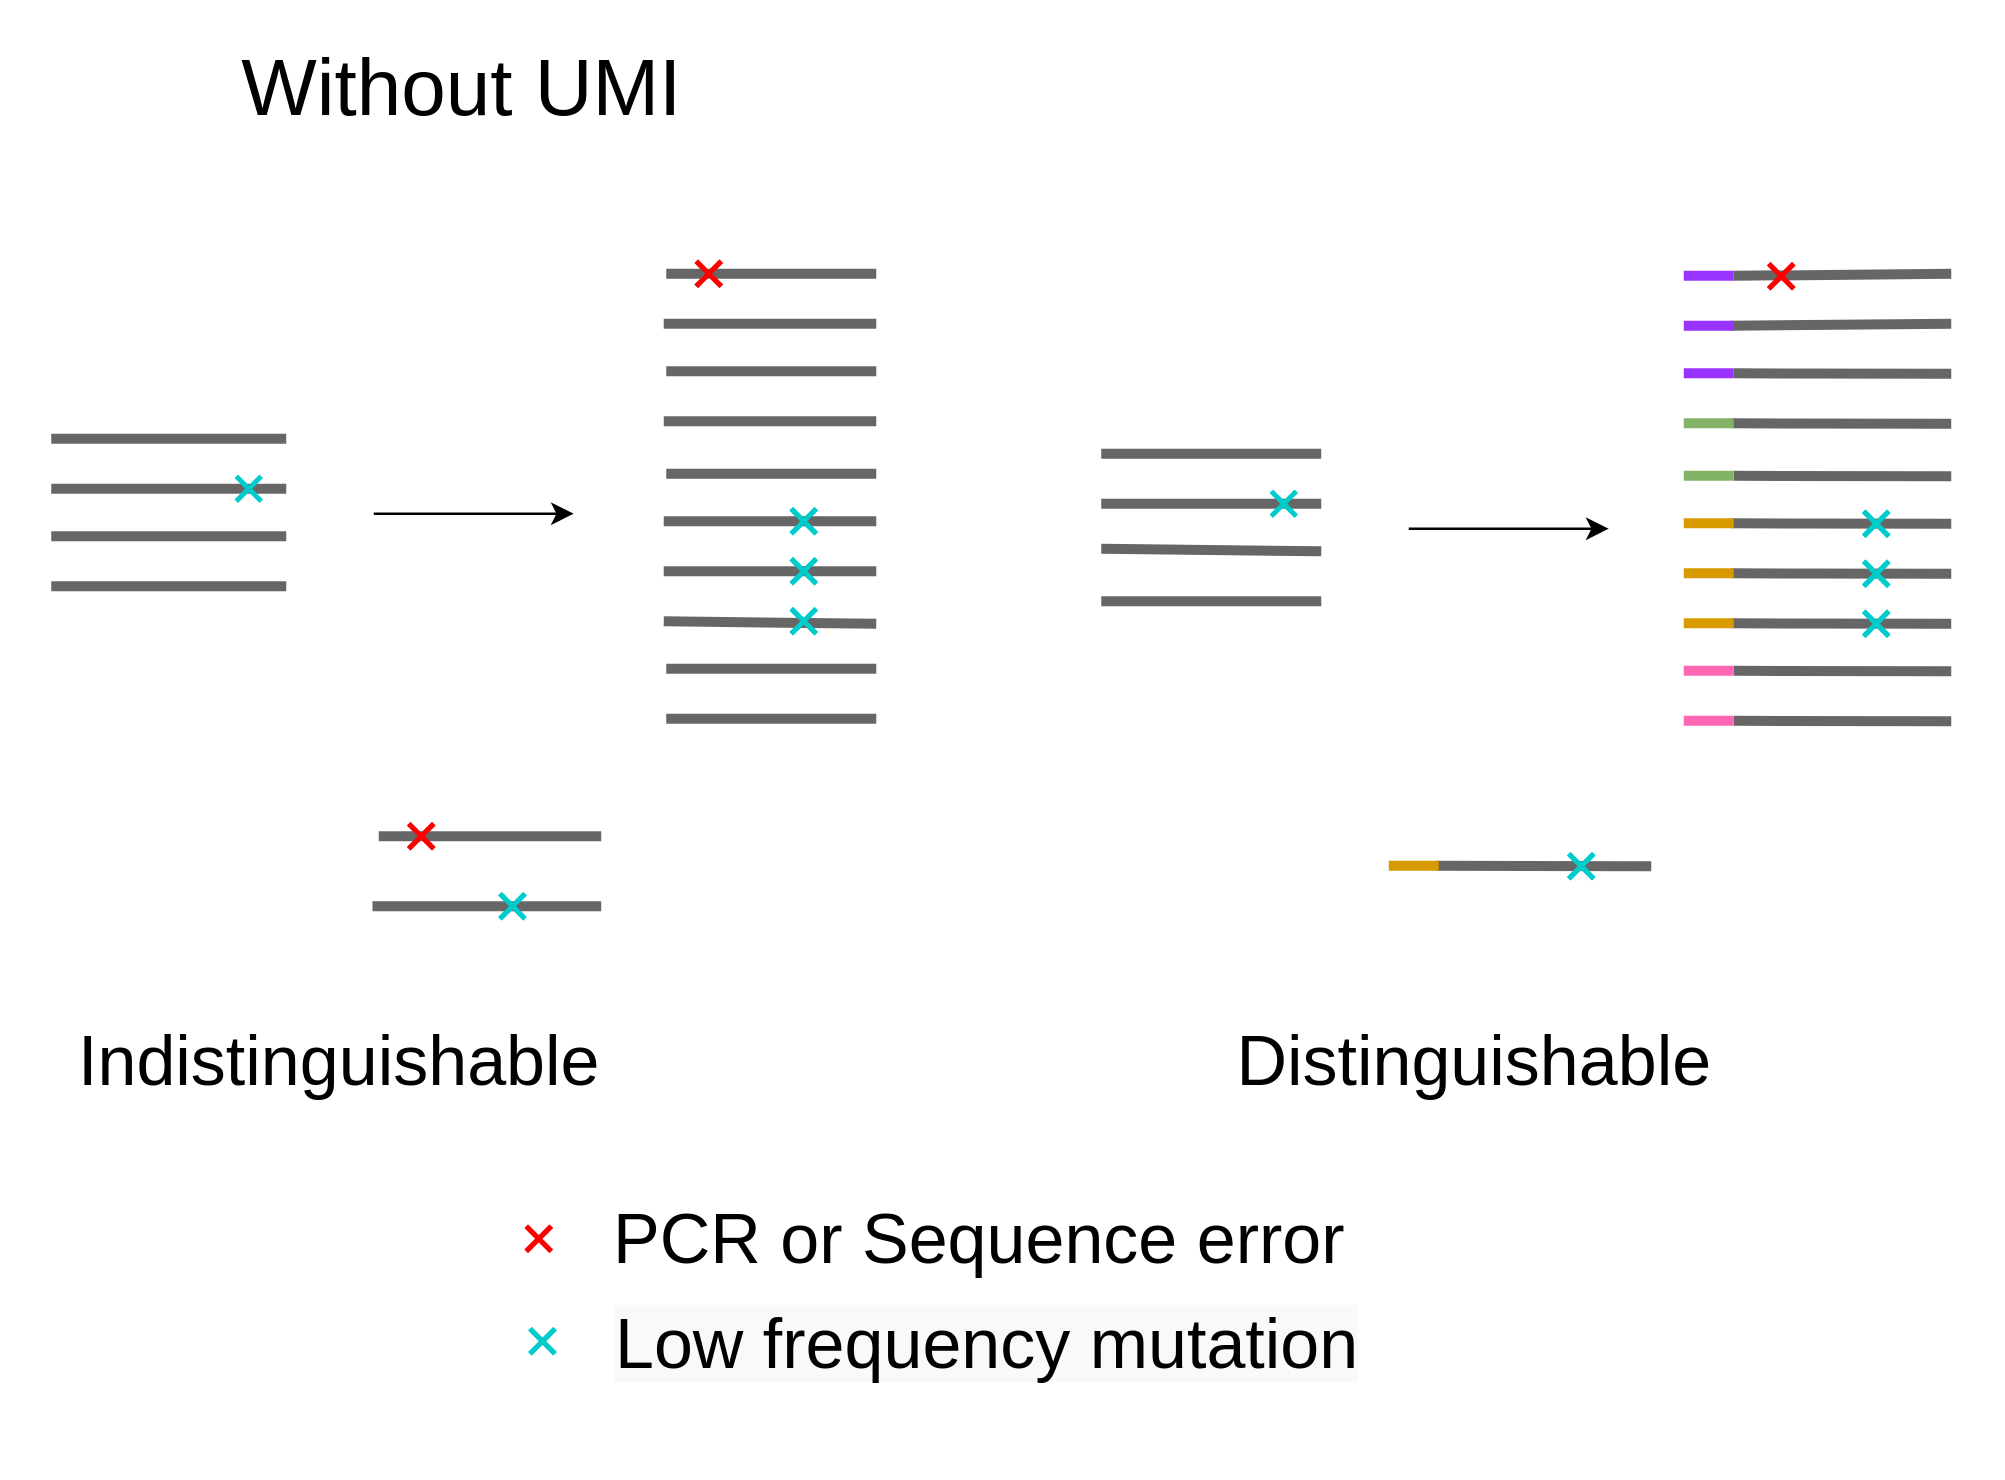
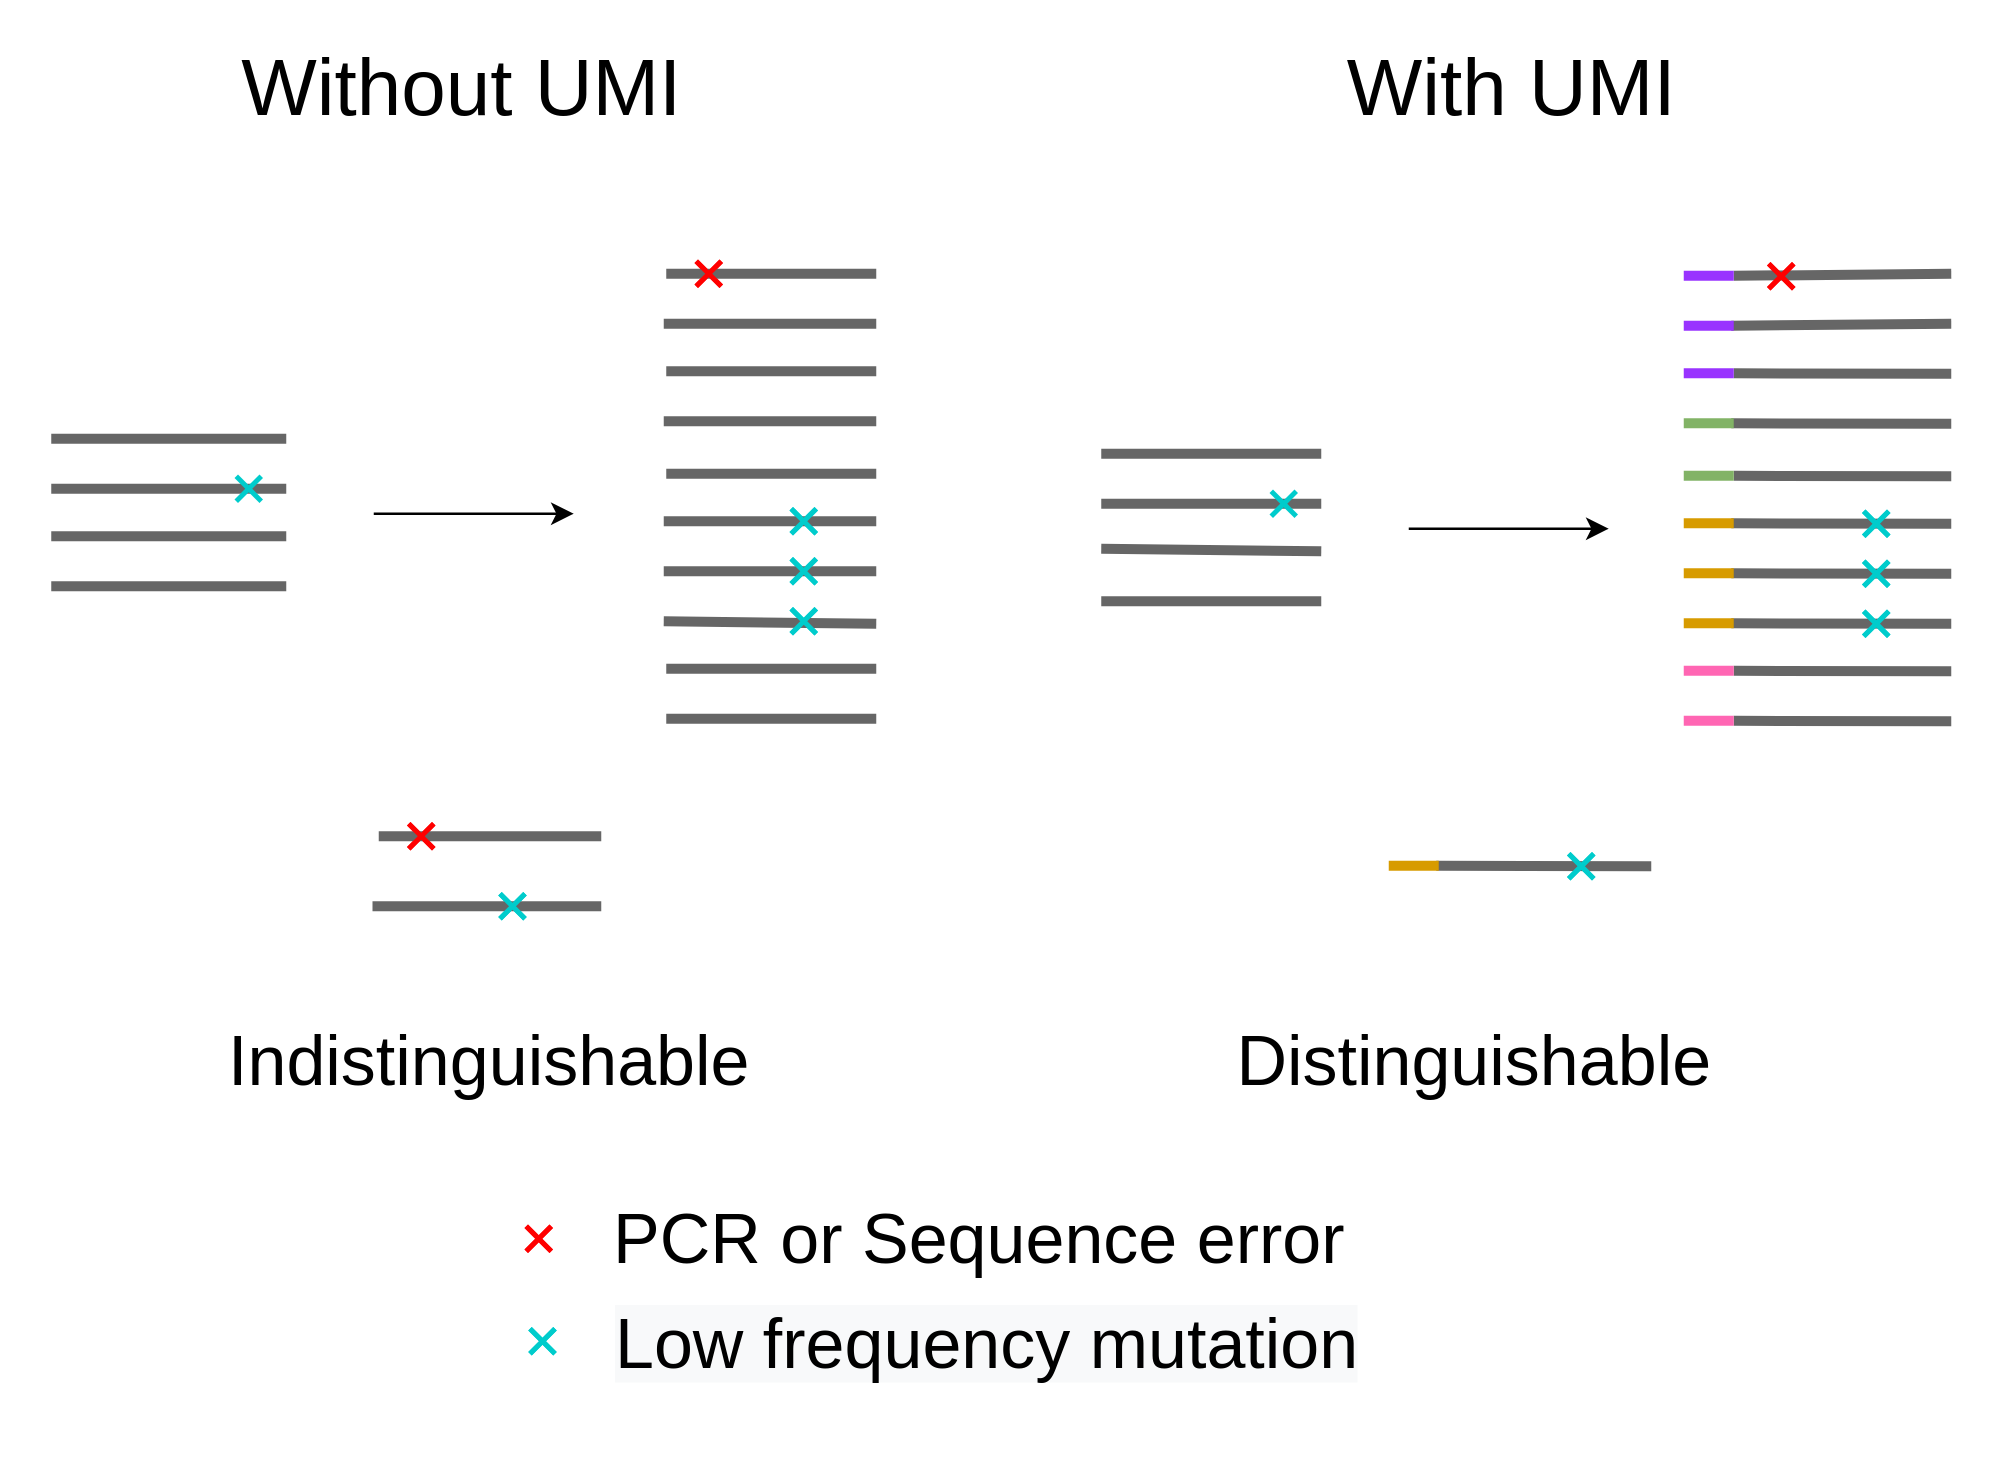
node "With UMI": added
node "Indistinguishable": moved (339, 1061) -> (489, 1061)
